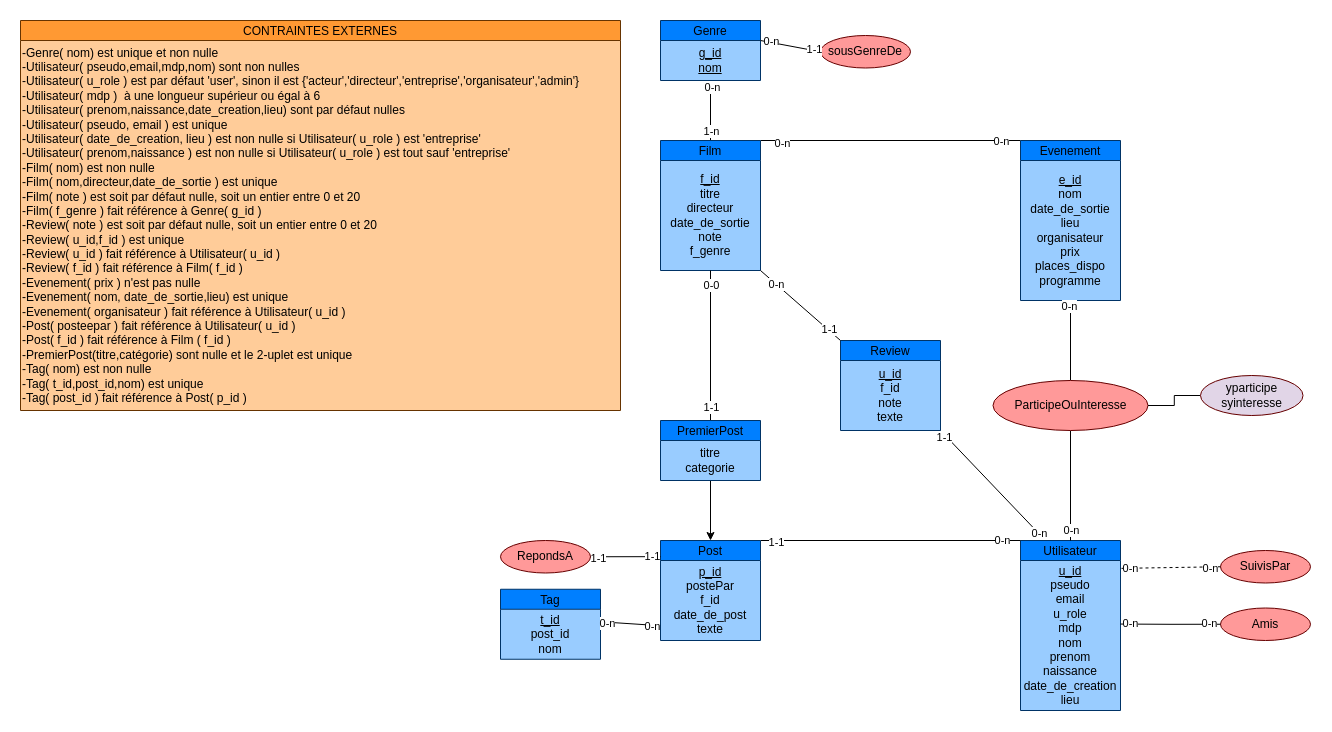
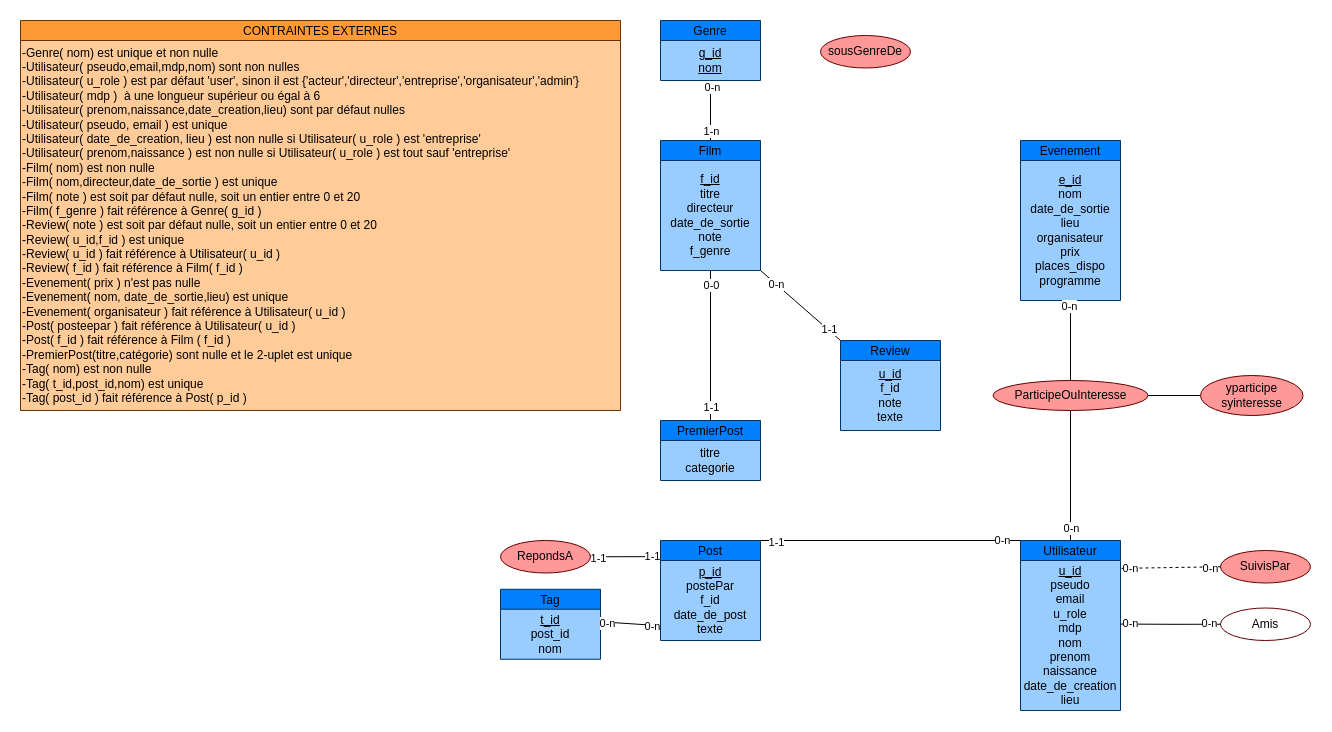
edge "sousGenreDe" -- "g_id nom": removed, labels "1-1", "0-n"
edge "Film" -- "Evenement": removed, labels "0-n", "0-n"
node "yparticipe syinteresse": fillcolor #e1d5e7 -> #ff9999
node "ParticipeOuInteresse": size 155x50 -> 155x30
edge "u_id f_id note texte" -- "Utilisateur": removed, labels "1-1", "0-n"
edge "PremierPost" -> "Post": removed
node "Amis": fillcolor #ff9999 -> #ffffff
